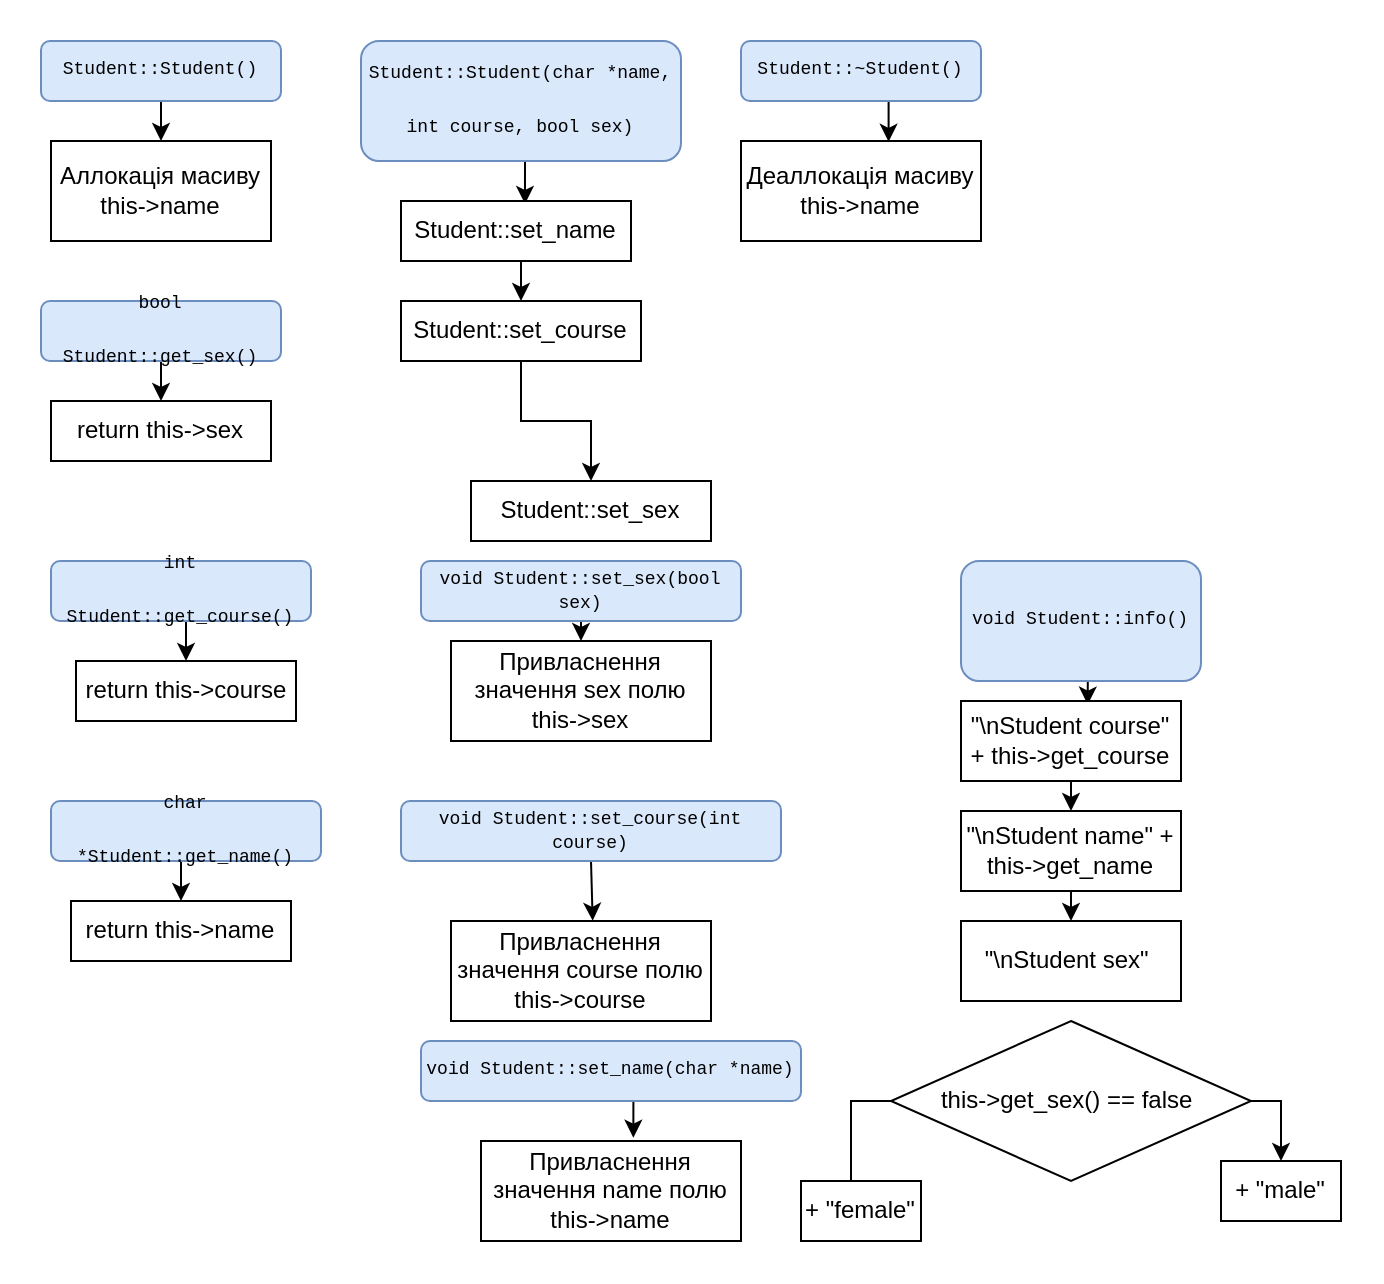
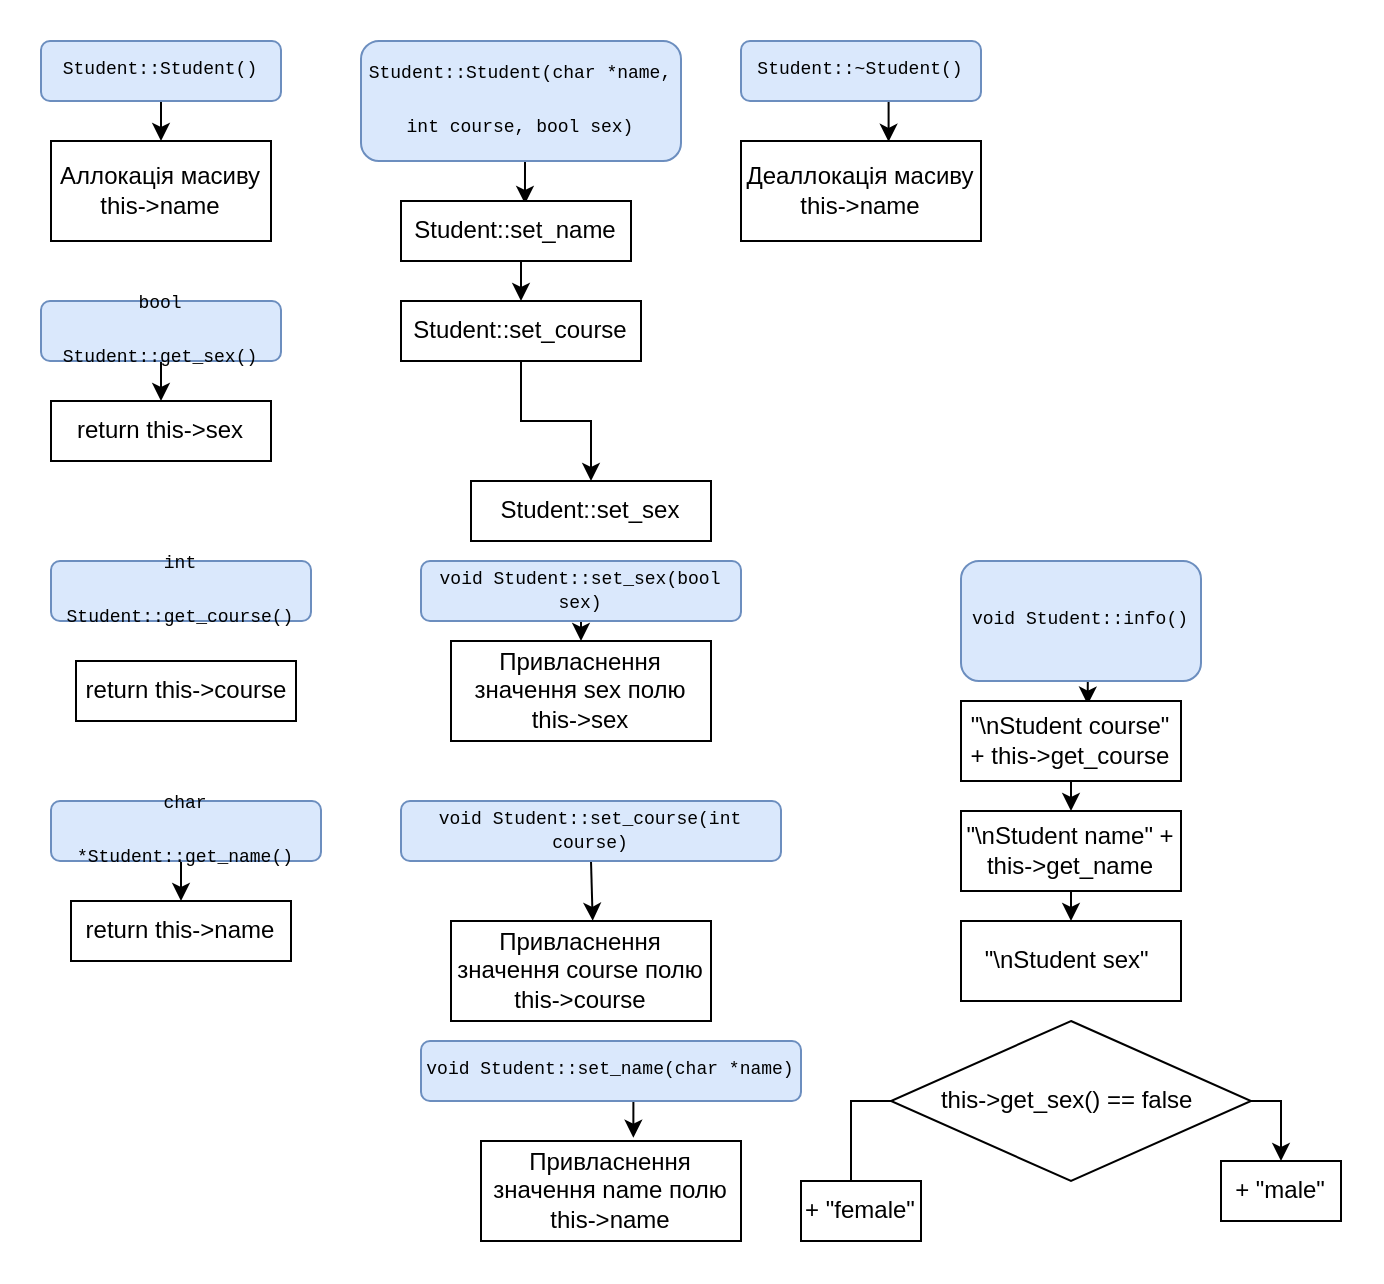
edge "int Student::get_course()" -> "return this->course": removed
